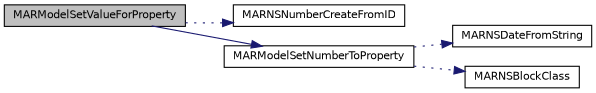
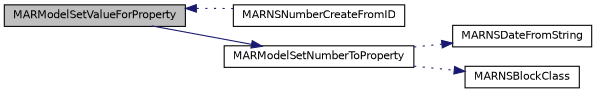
edge "MARModelSetValueForProperty" -> "MARNSNumberCreateFromID": reversed
